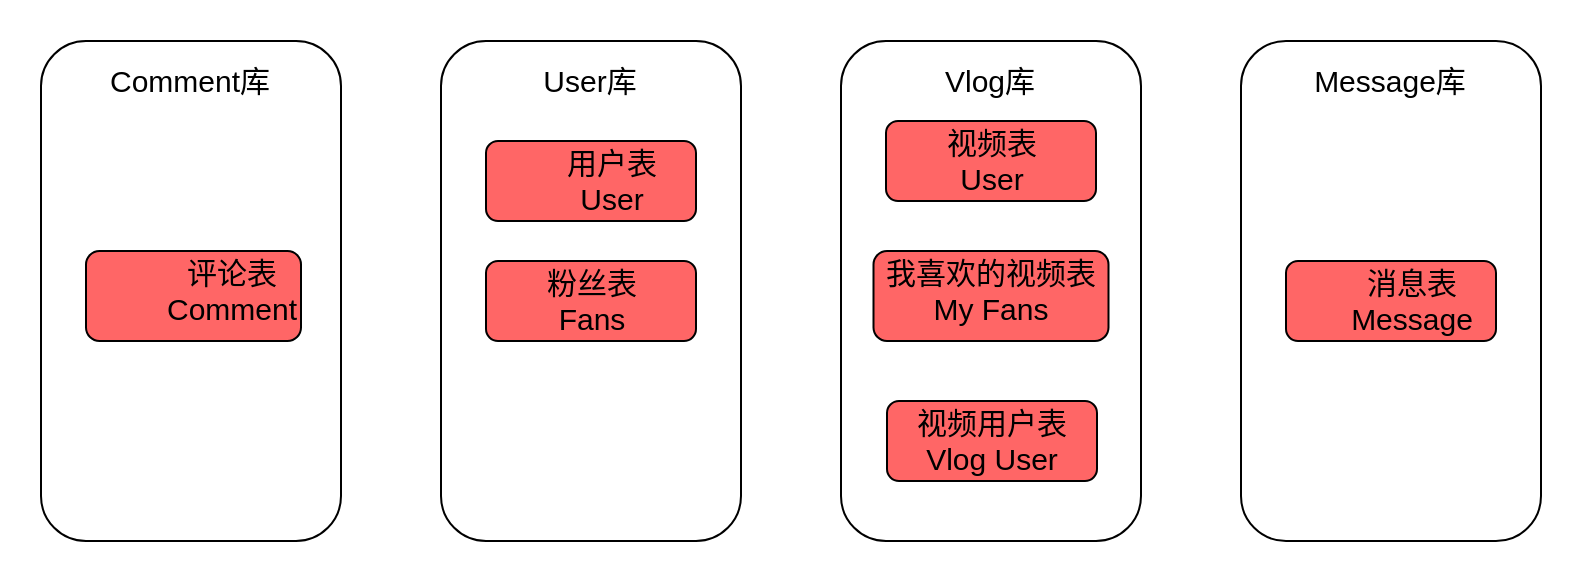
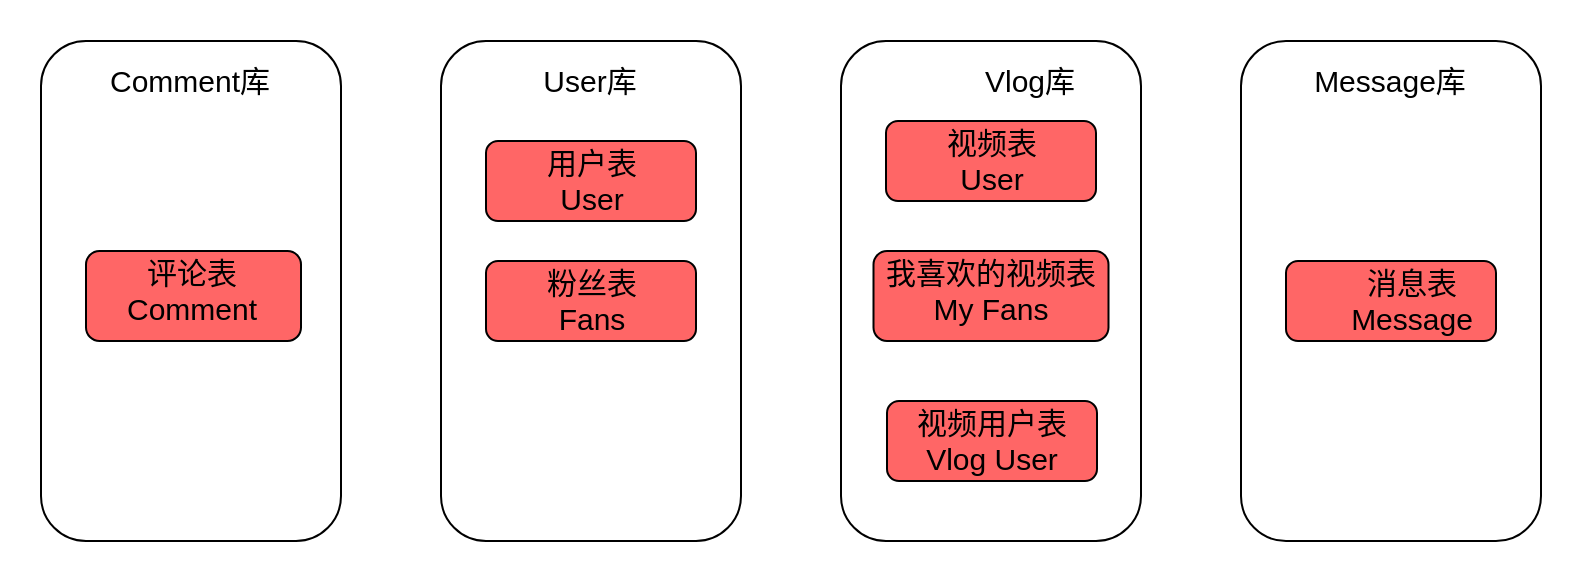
node "Vlog库": moved (991, 81) -> (1031, 81)
node "用户表 User": moved (612, 181) -> (592, 181)
node "评论表 Comment": moved (232, 291) -> (192, 291)
